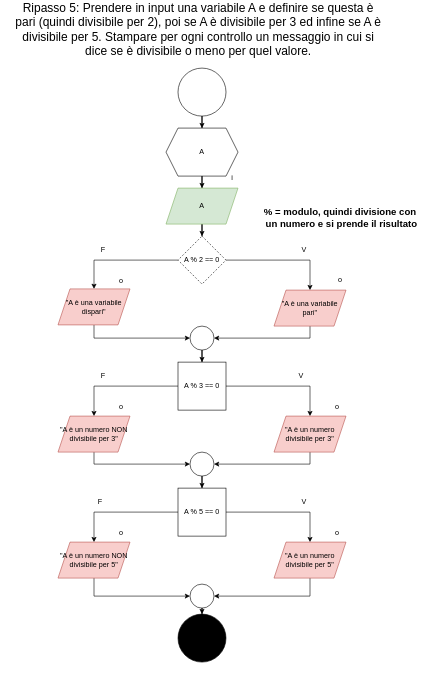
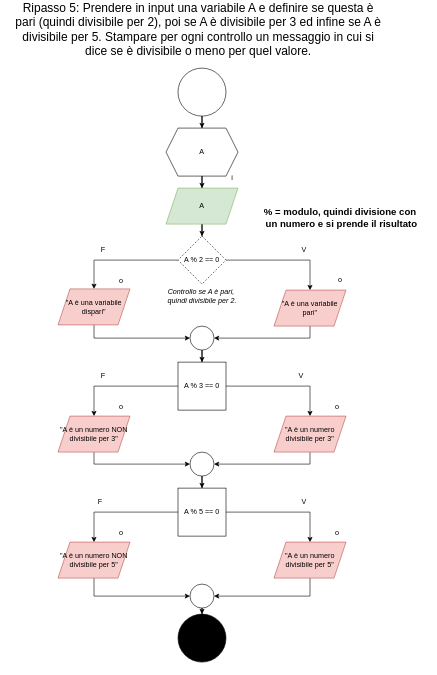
node "Controllo se A è pari, quindi divisibile per 2.": added
